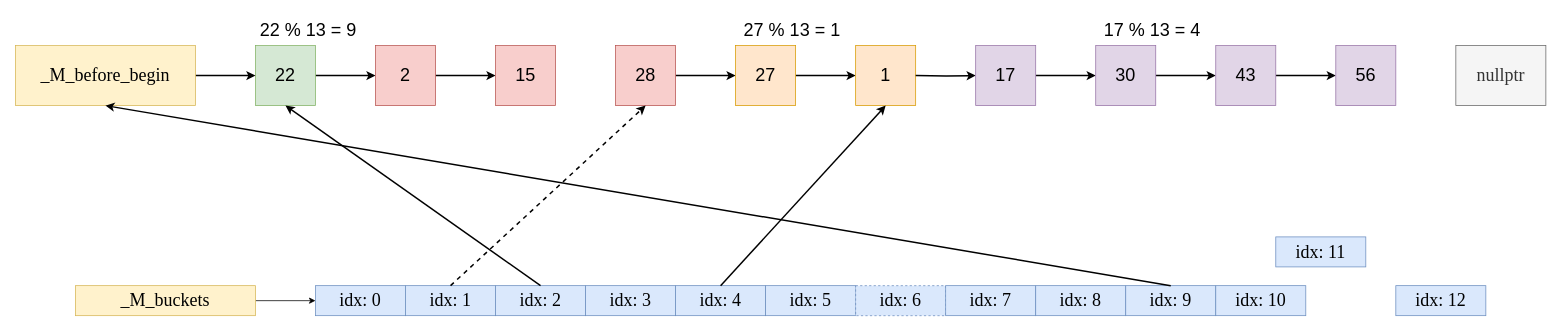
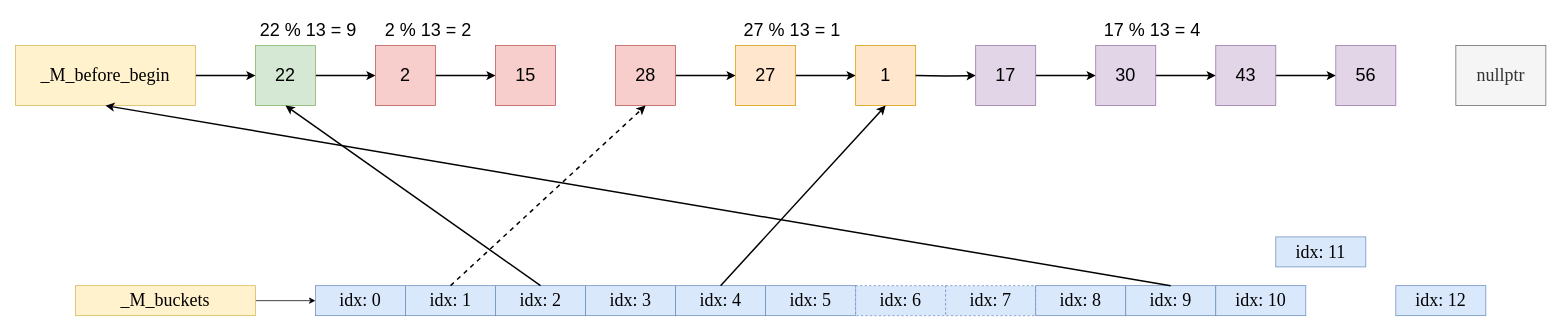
node "2 % 13 = 2": added
node "idx: 7": style solid -> dashed
